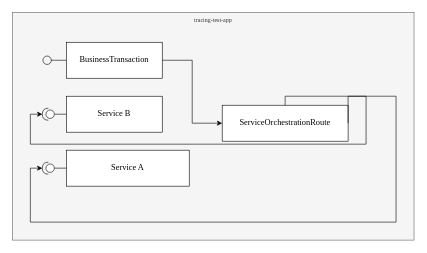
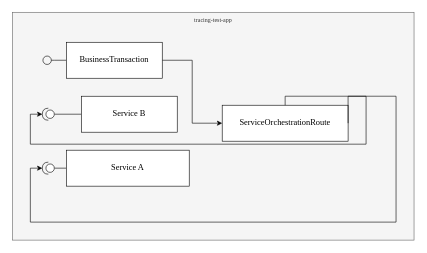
node "Service B": moved (114, 114) -> (129, 114)
